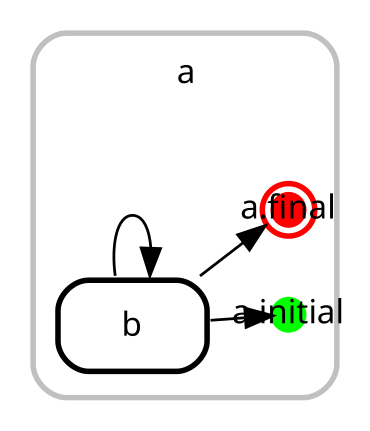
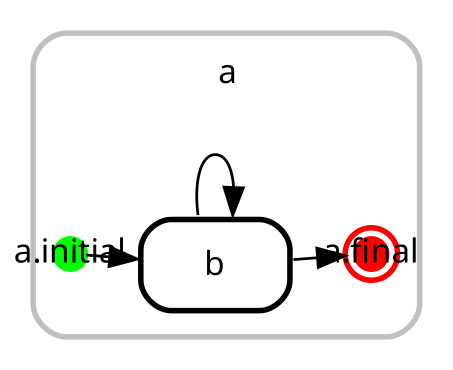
edge "b" -> "a.initial": reversed
